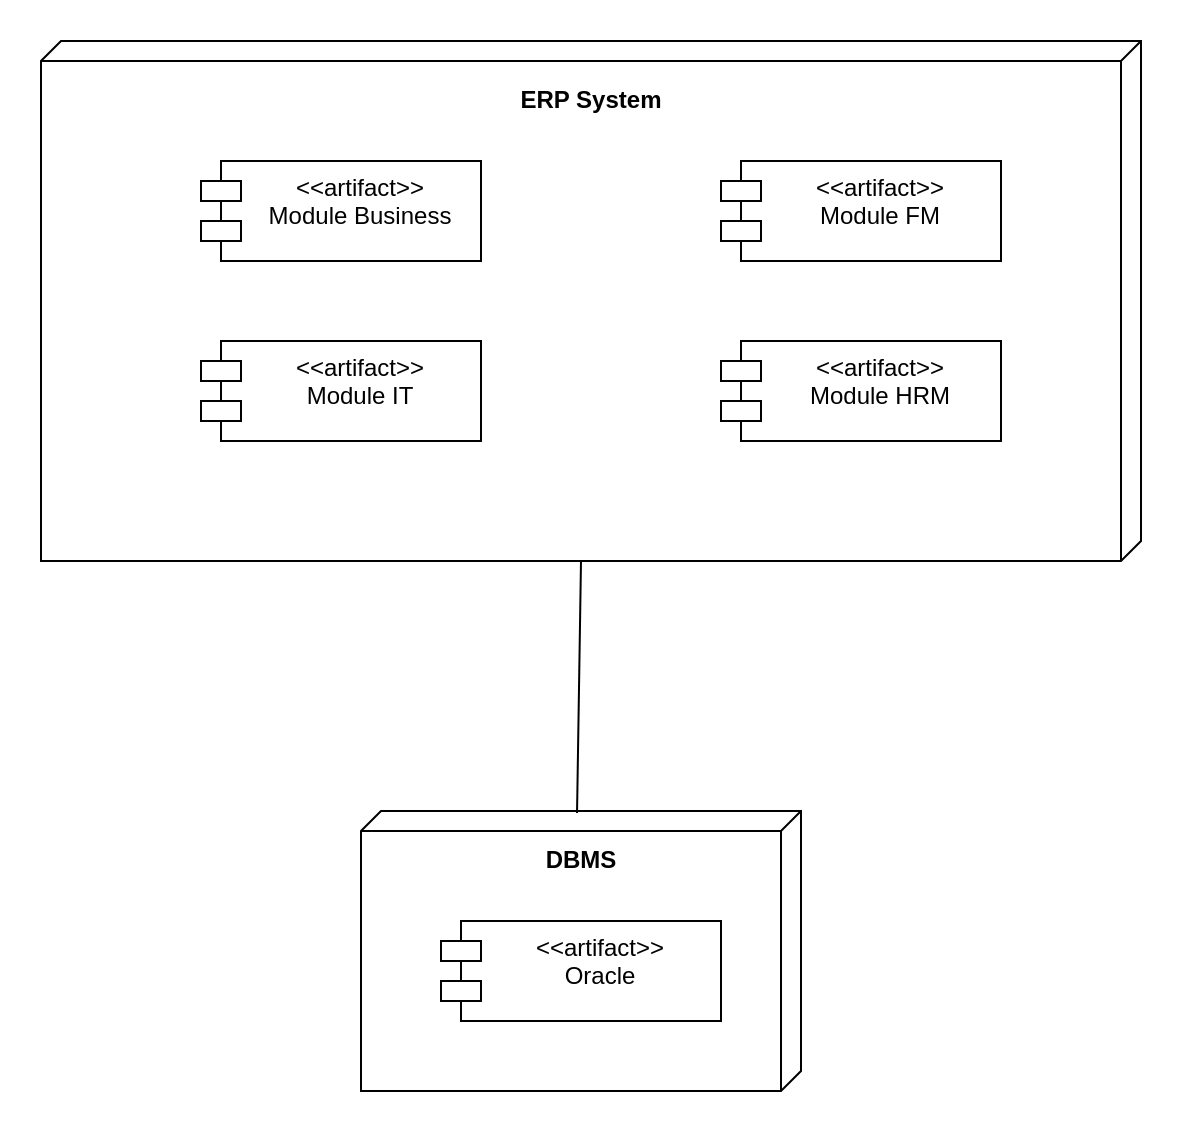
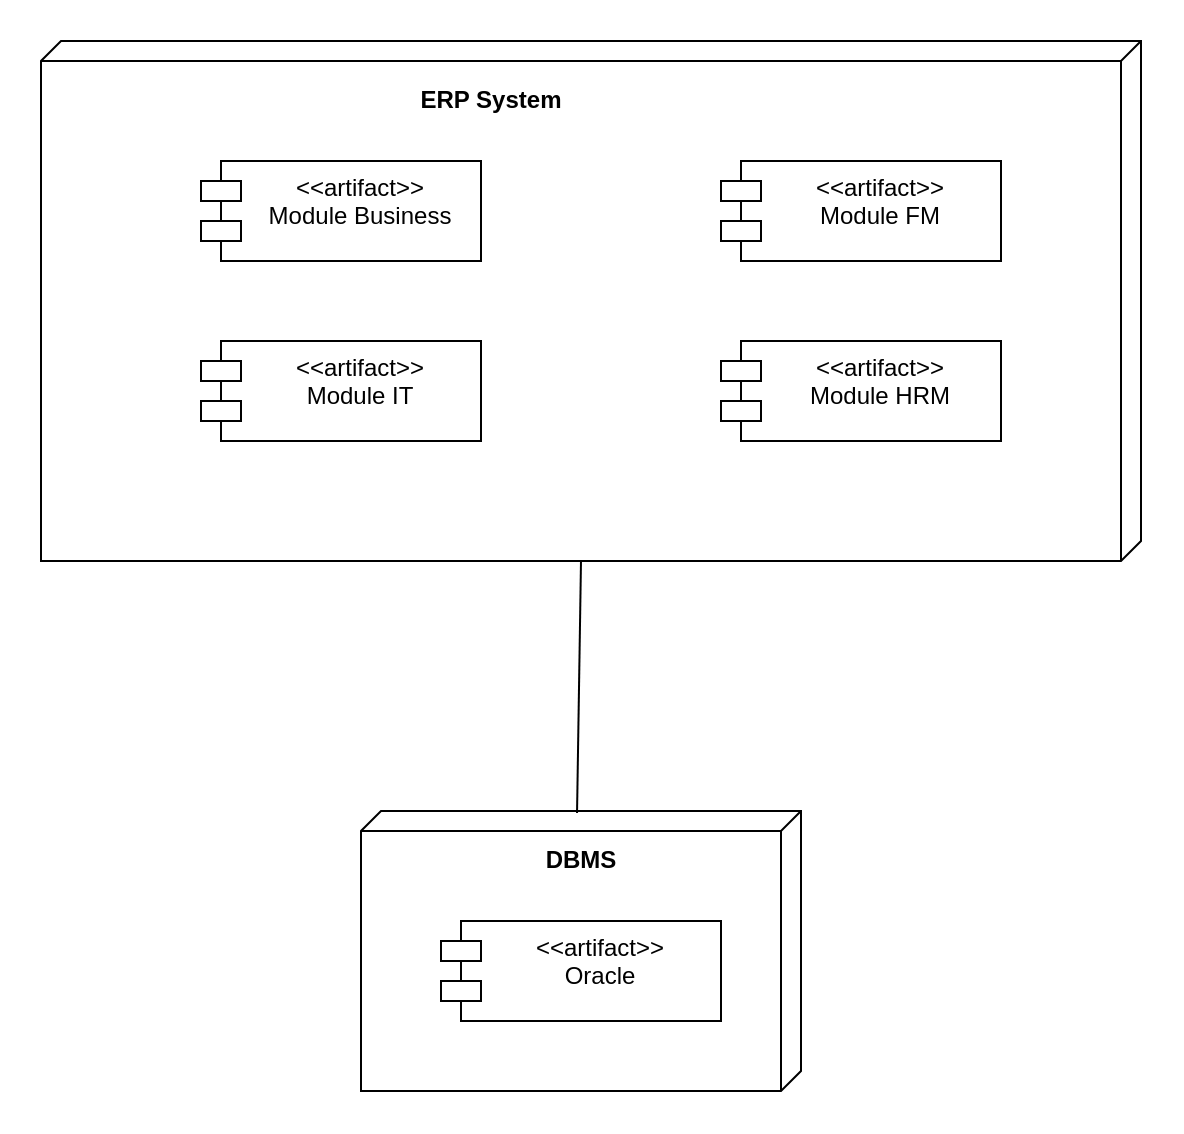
node "ERP System": moved (591, 101) -> (491, 101)
